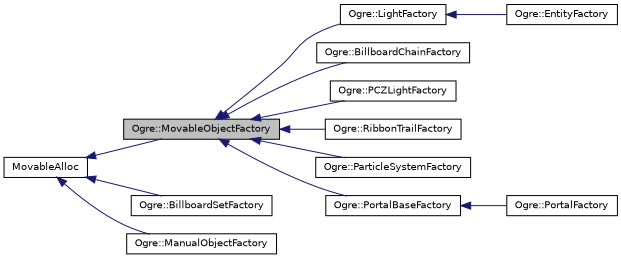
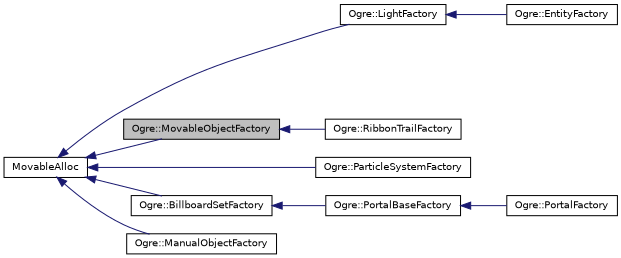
node "Ogre::BillboardChainFactory": removed
edge "Ogre::LightFactory" -> "Ogre::MovableObjectFactory": now "Ogre::LightFactory" -> "MovableAlloc"
node "Ogre::PCZLightFactory": removed
edge "Ogre::ParticleSystemFactory" -> "Ogre::MovableObjectFactory": now "Ogre::ParticleSystemFactory" -> "MovableAlloc"
edge "Ogre::PortalBaseFactory" -> "Ogre::MovableObjectFactory": now "Ogre::PortalBaseFactory" -> "Ogre::BillboardSetFactory"
